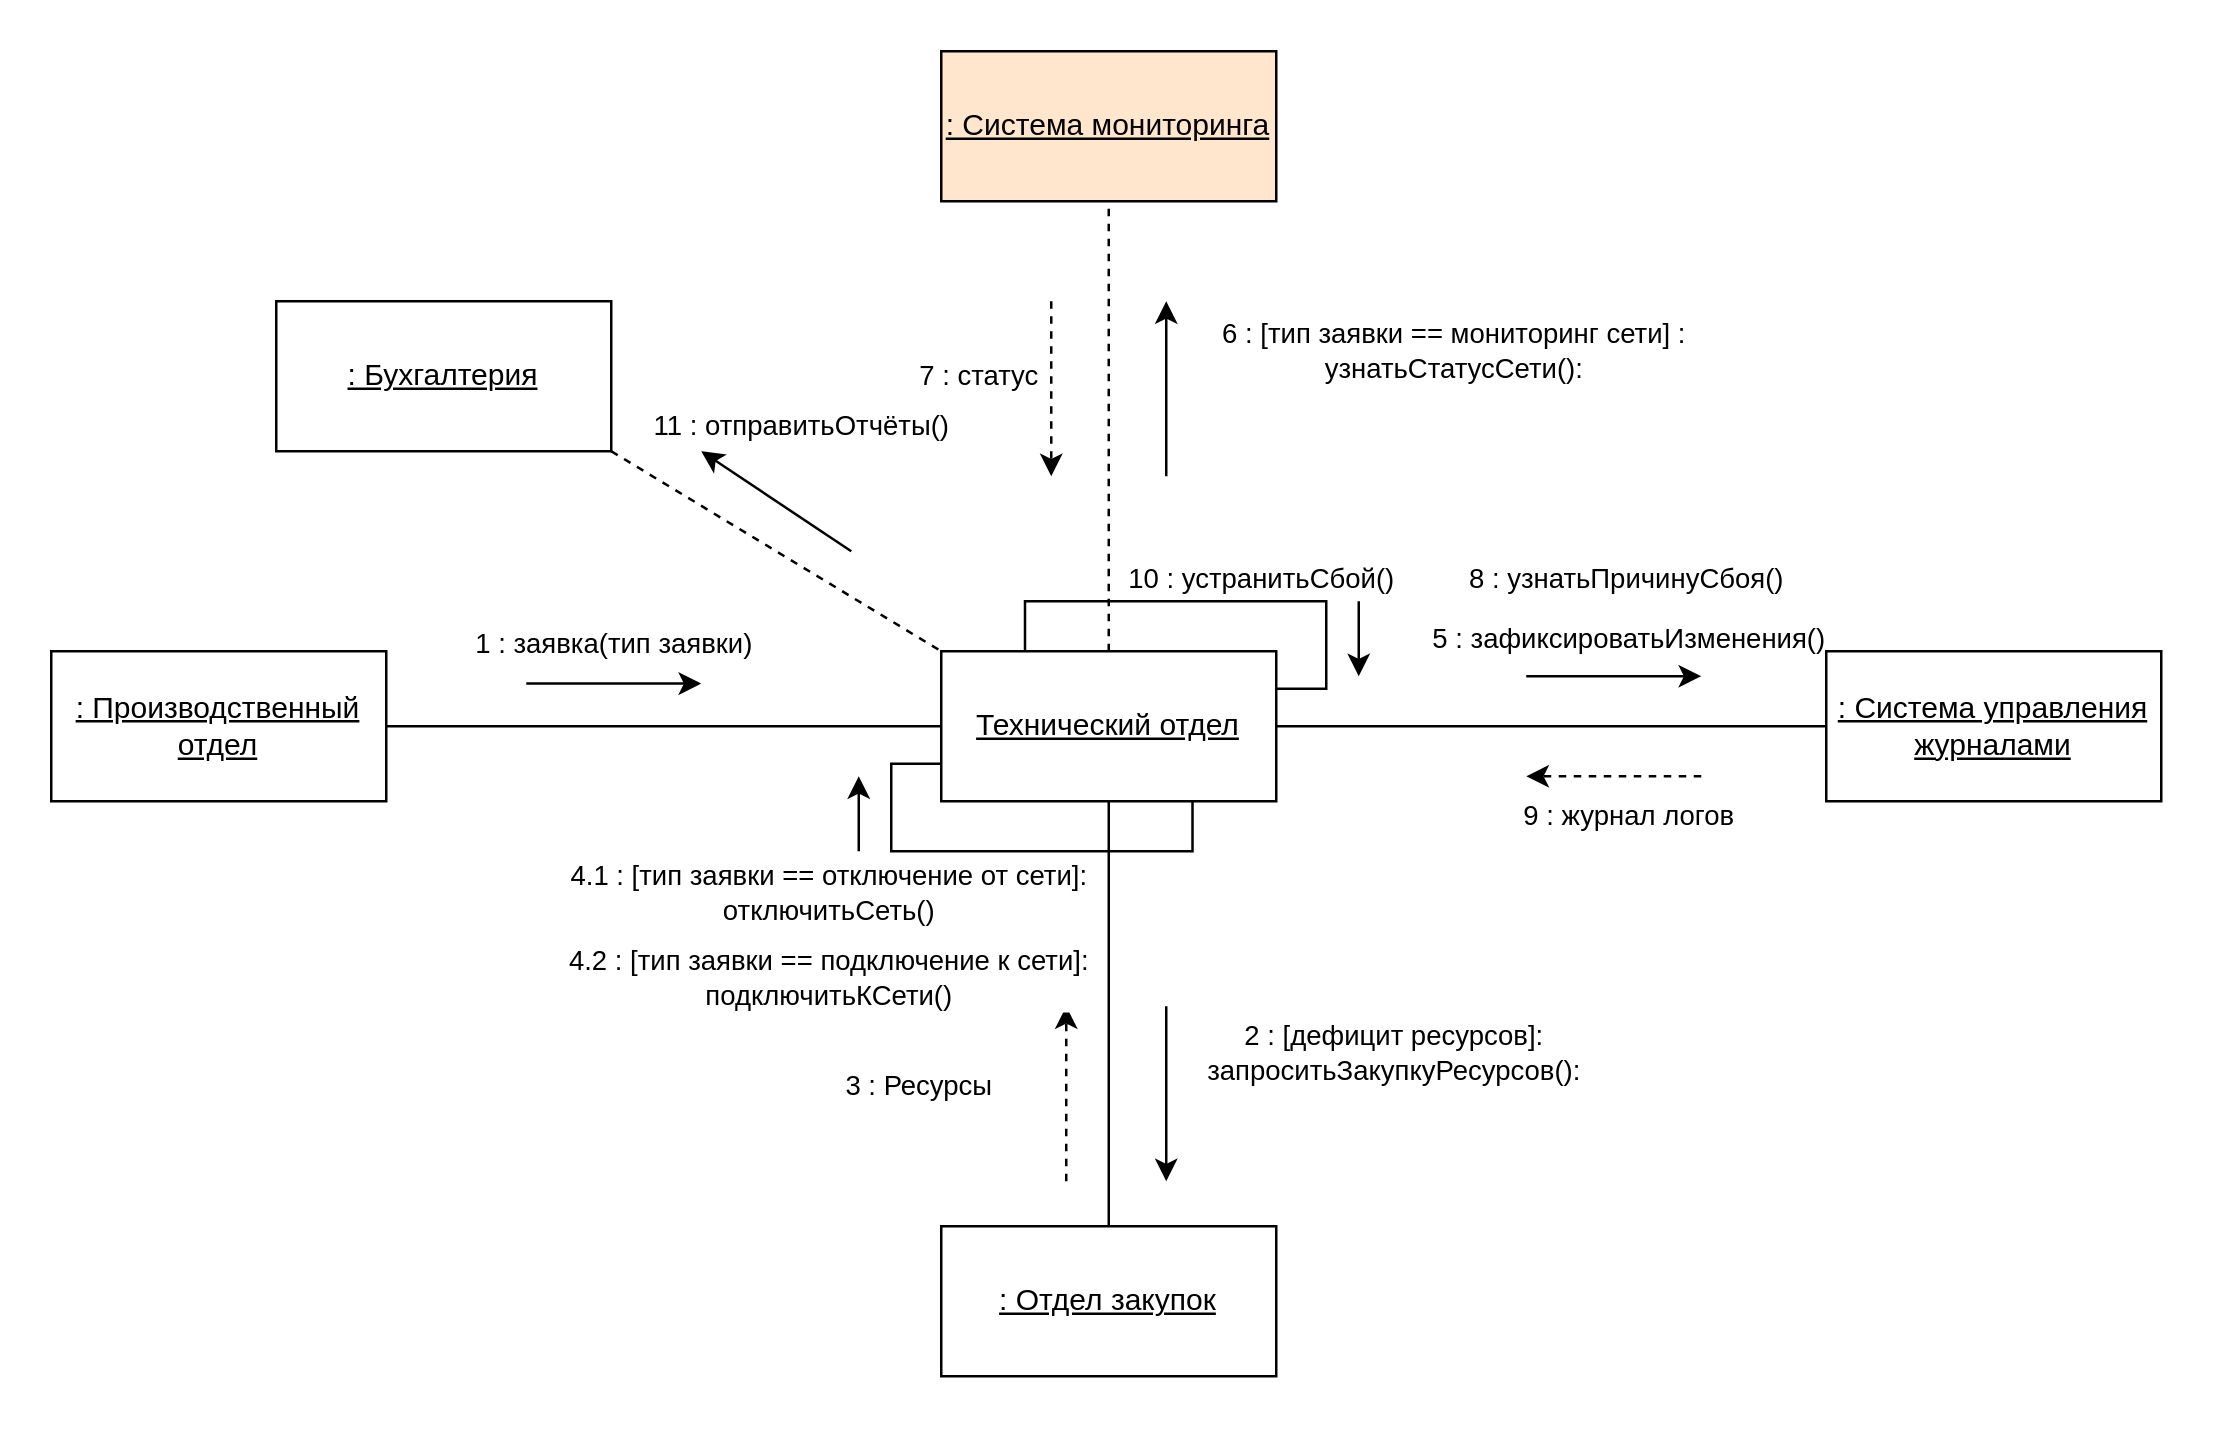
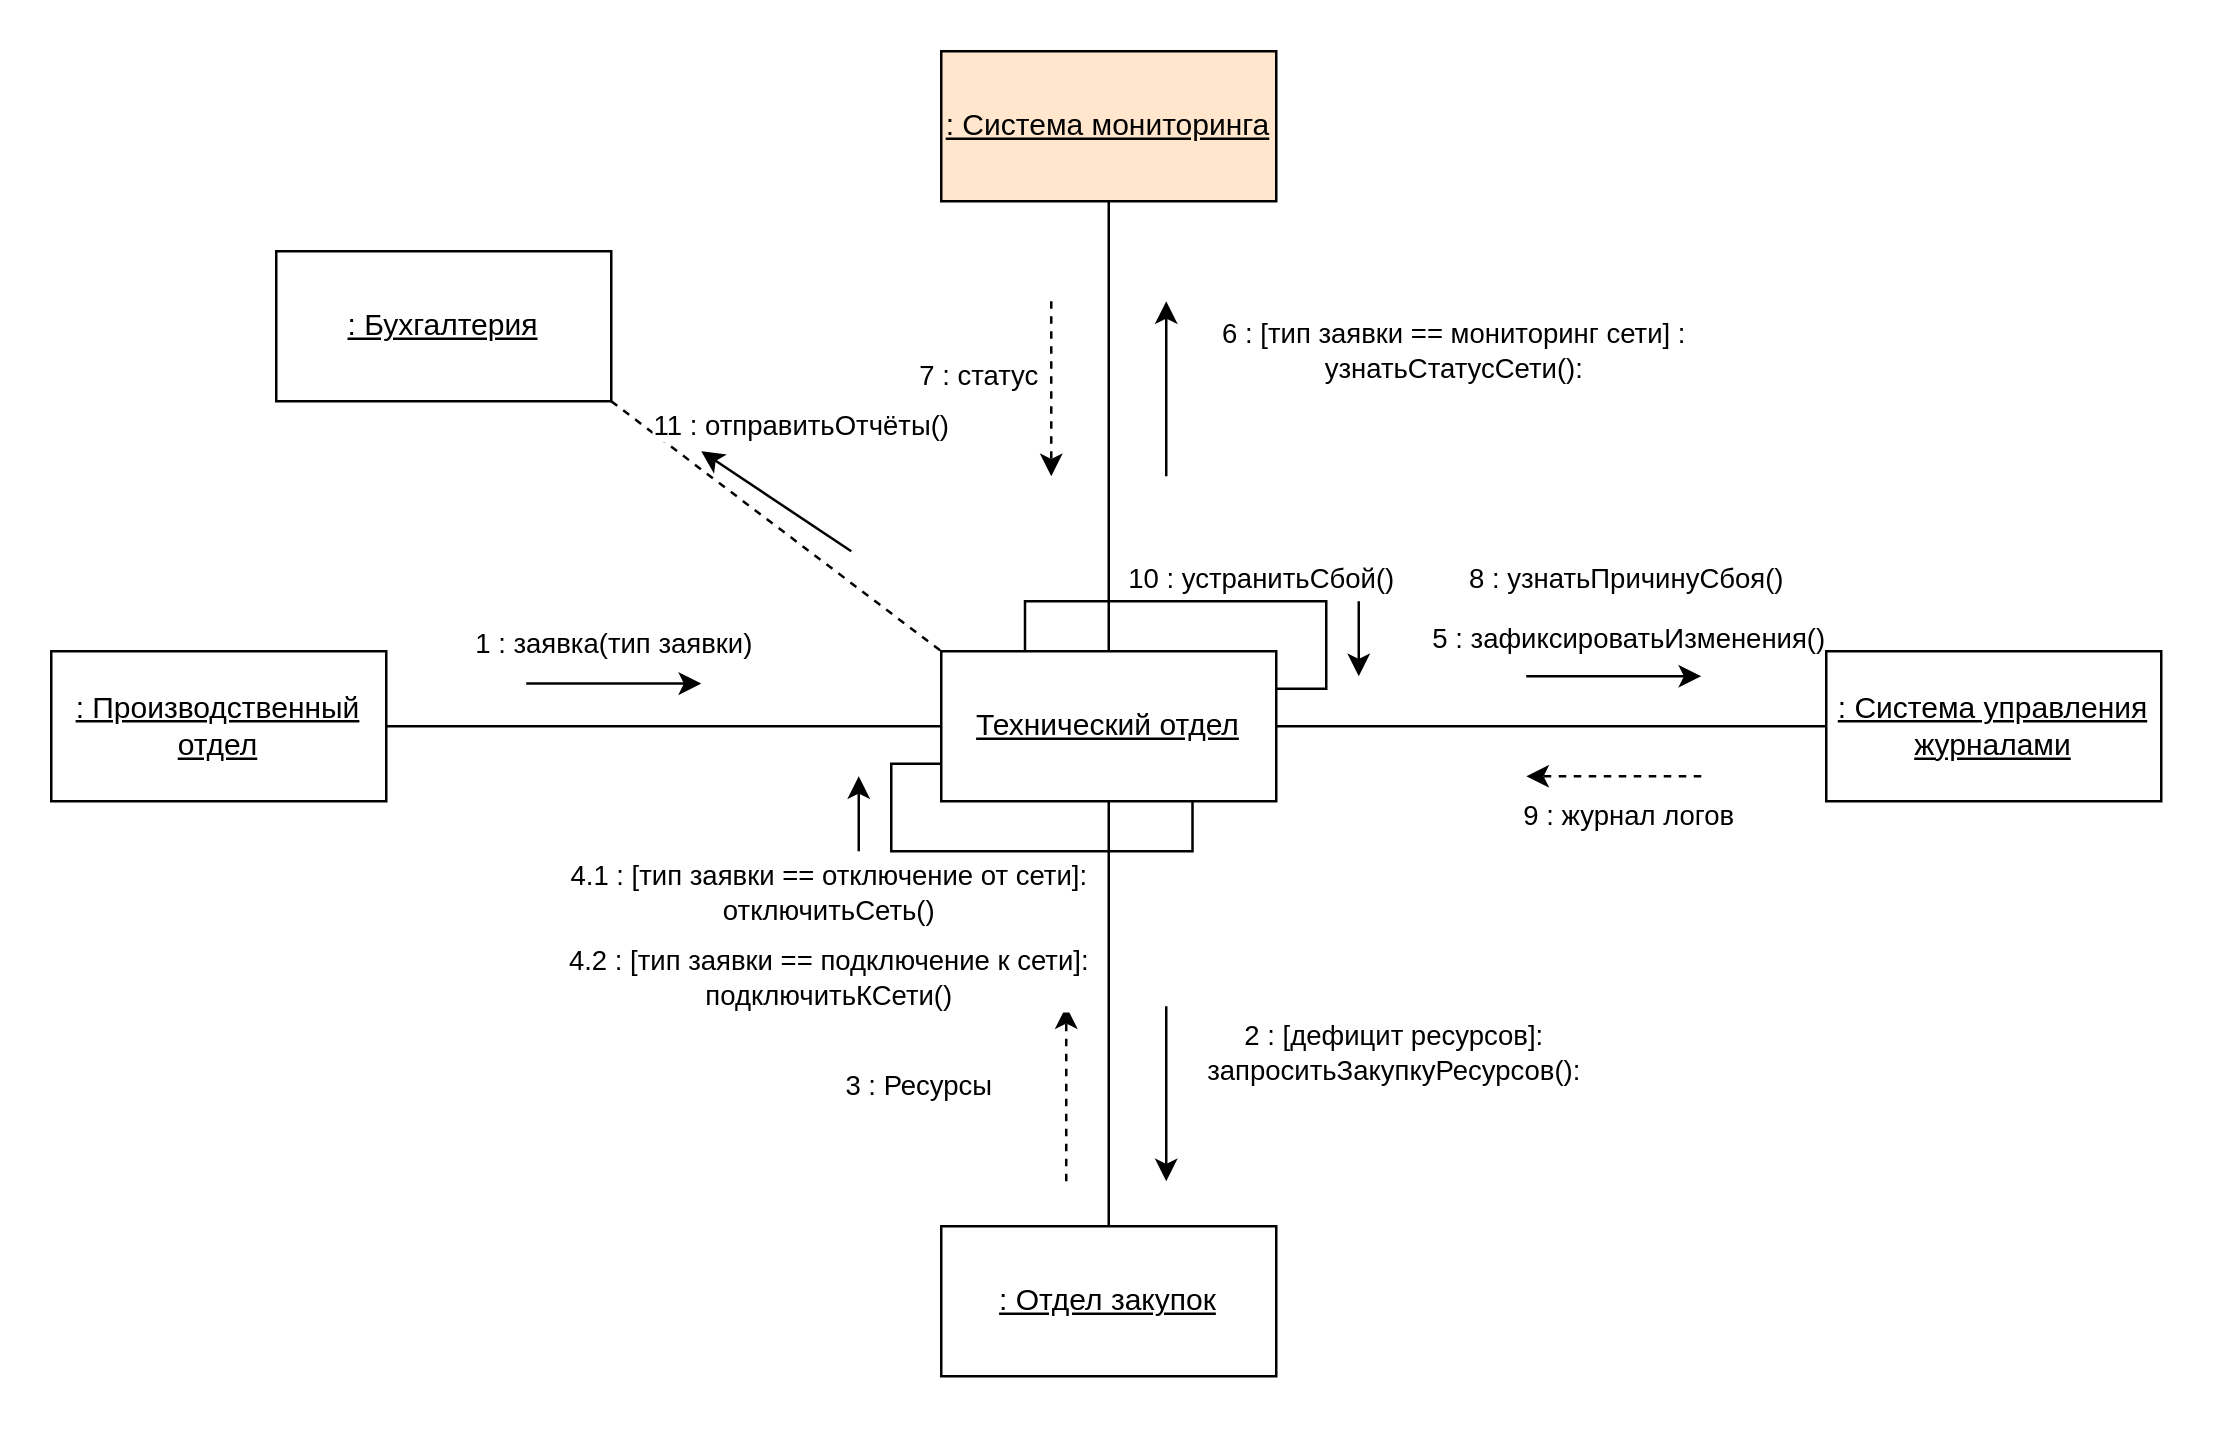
node ": Бухгалтерия": moved (444, 376) -> (444, 326)
edge ": Система мониторинга" -- "Технический отдел": style dashed -> solid
